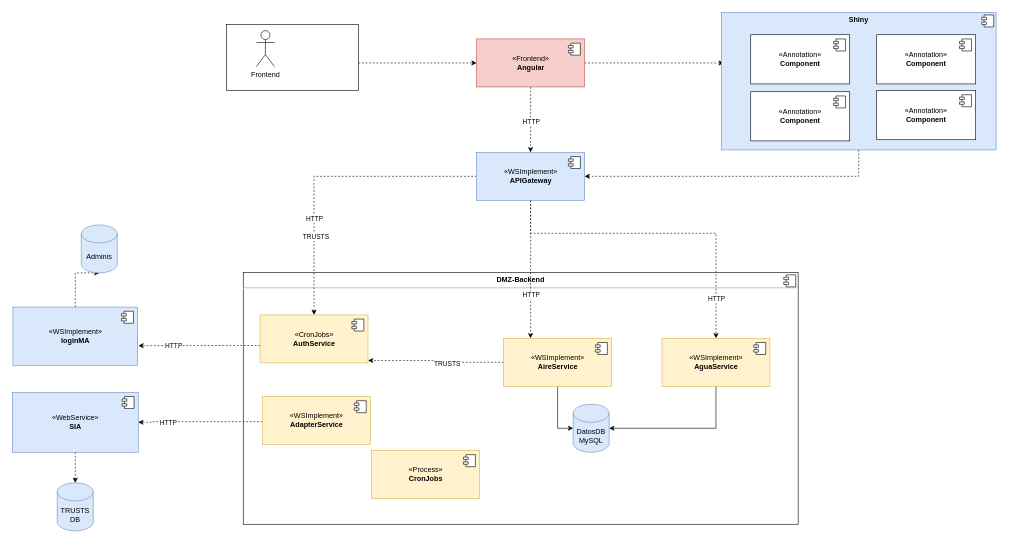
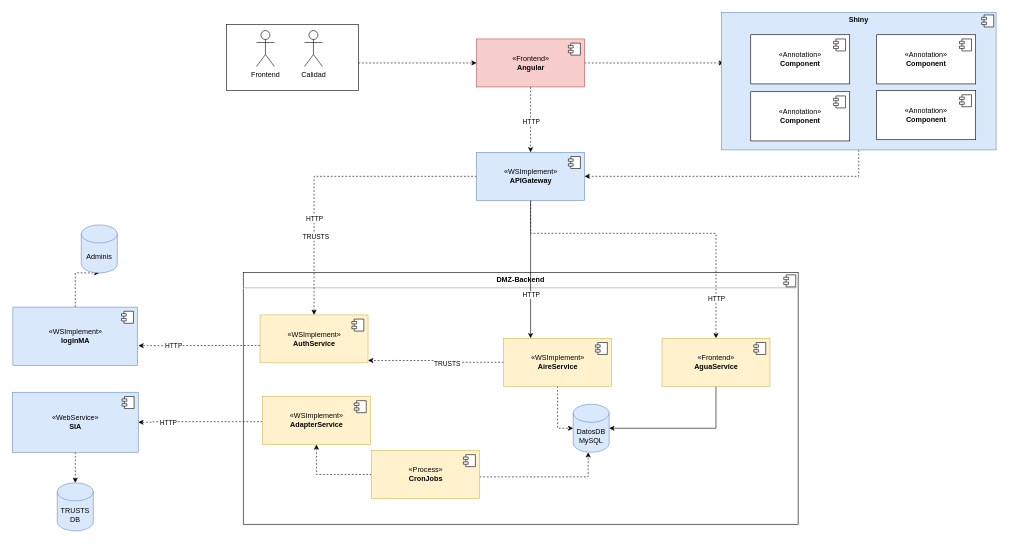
node "Calidad": added
edge "«WSImplement» APIGateway" -> "«WSImplement» AireService": style dashed -> solid
node "«CronJobs» AuthService": label "«CronJobs» AuthService" -> "«WSImplement» AuthService"
node "«WSImplement» AguaService": label "«WSImplement» AguaService" -> "«Frontend» AguaService"
edge "«WSImplement» AireService" -> "DatosDB MySQL": style solid -> dashed
edge "«Process» CronJobs" -> "DatosDB MySQL": added
edge "«Process» CronJobs" -> "«WSImplement» AdapterService": added
